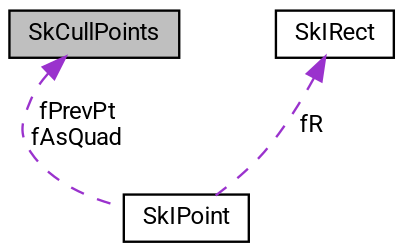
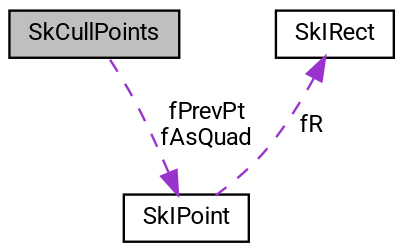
edge "SkIPoint" -> "SkCullPoints": reversed
